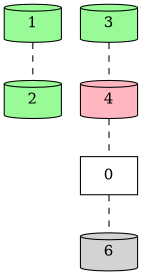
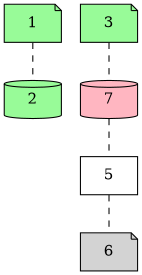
node "1": shape cylinder -> note
node "3": shape cylinder -> note
node "4": label "4" -> "7"
node "0": label "0" -> "5"
node "6": shape cylinder -> note
